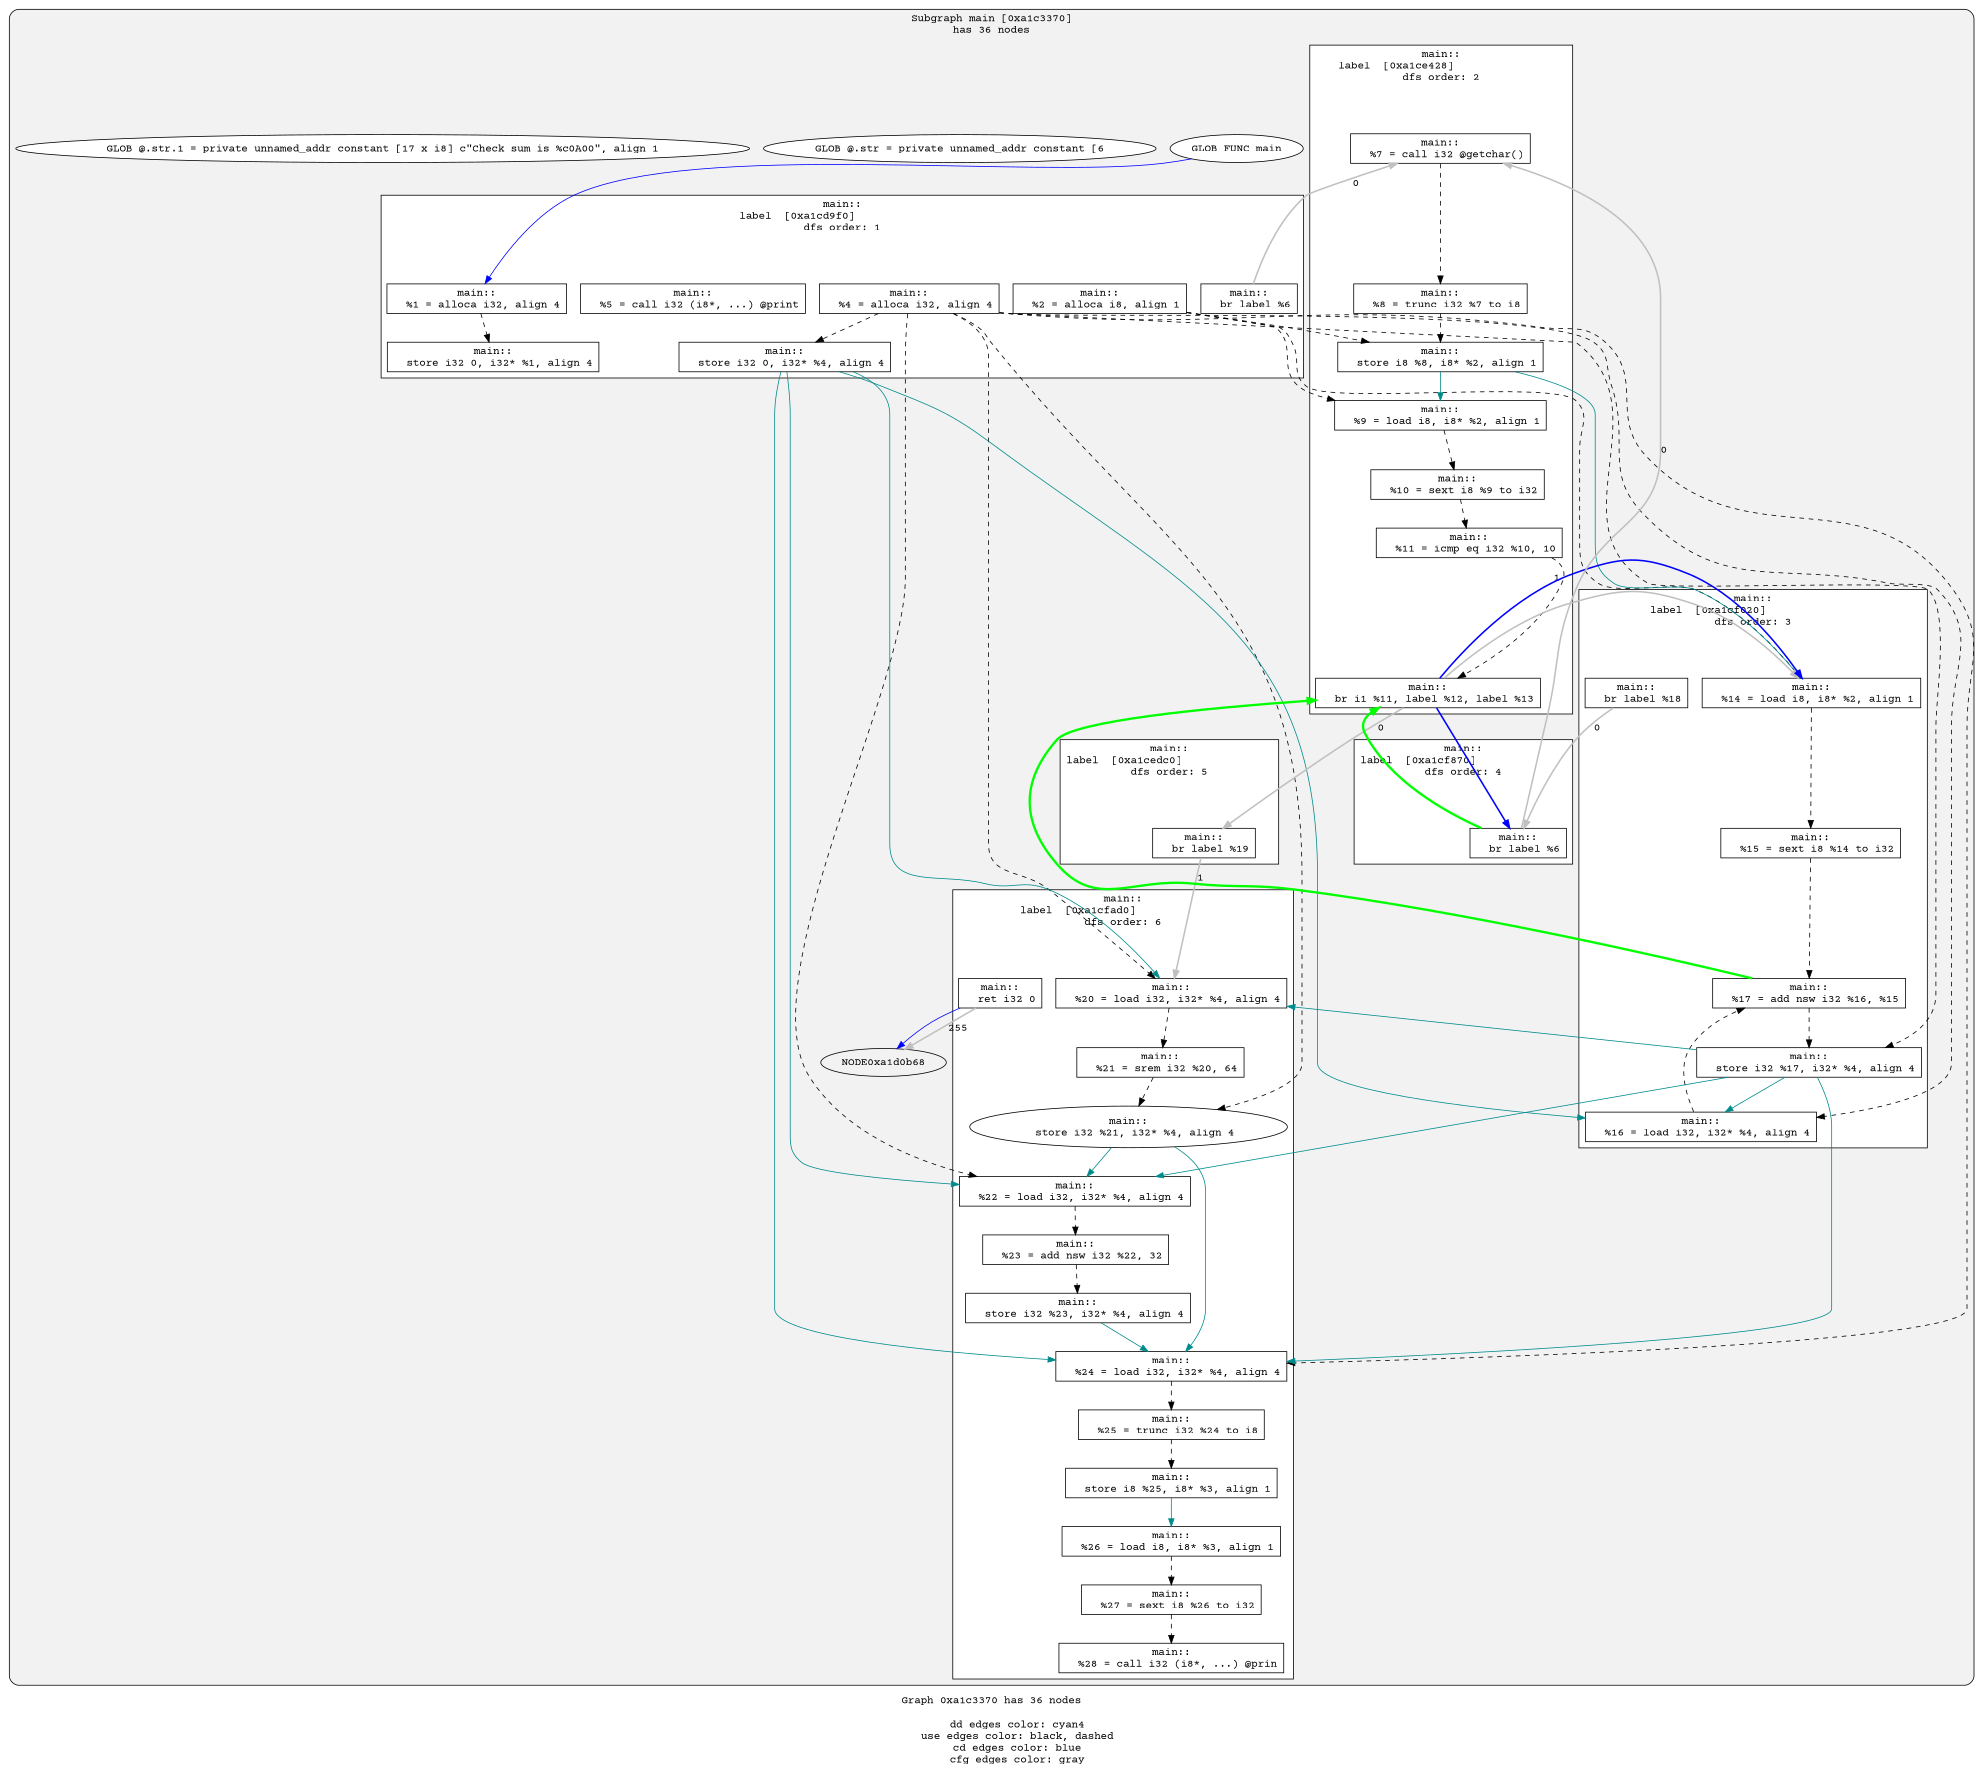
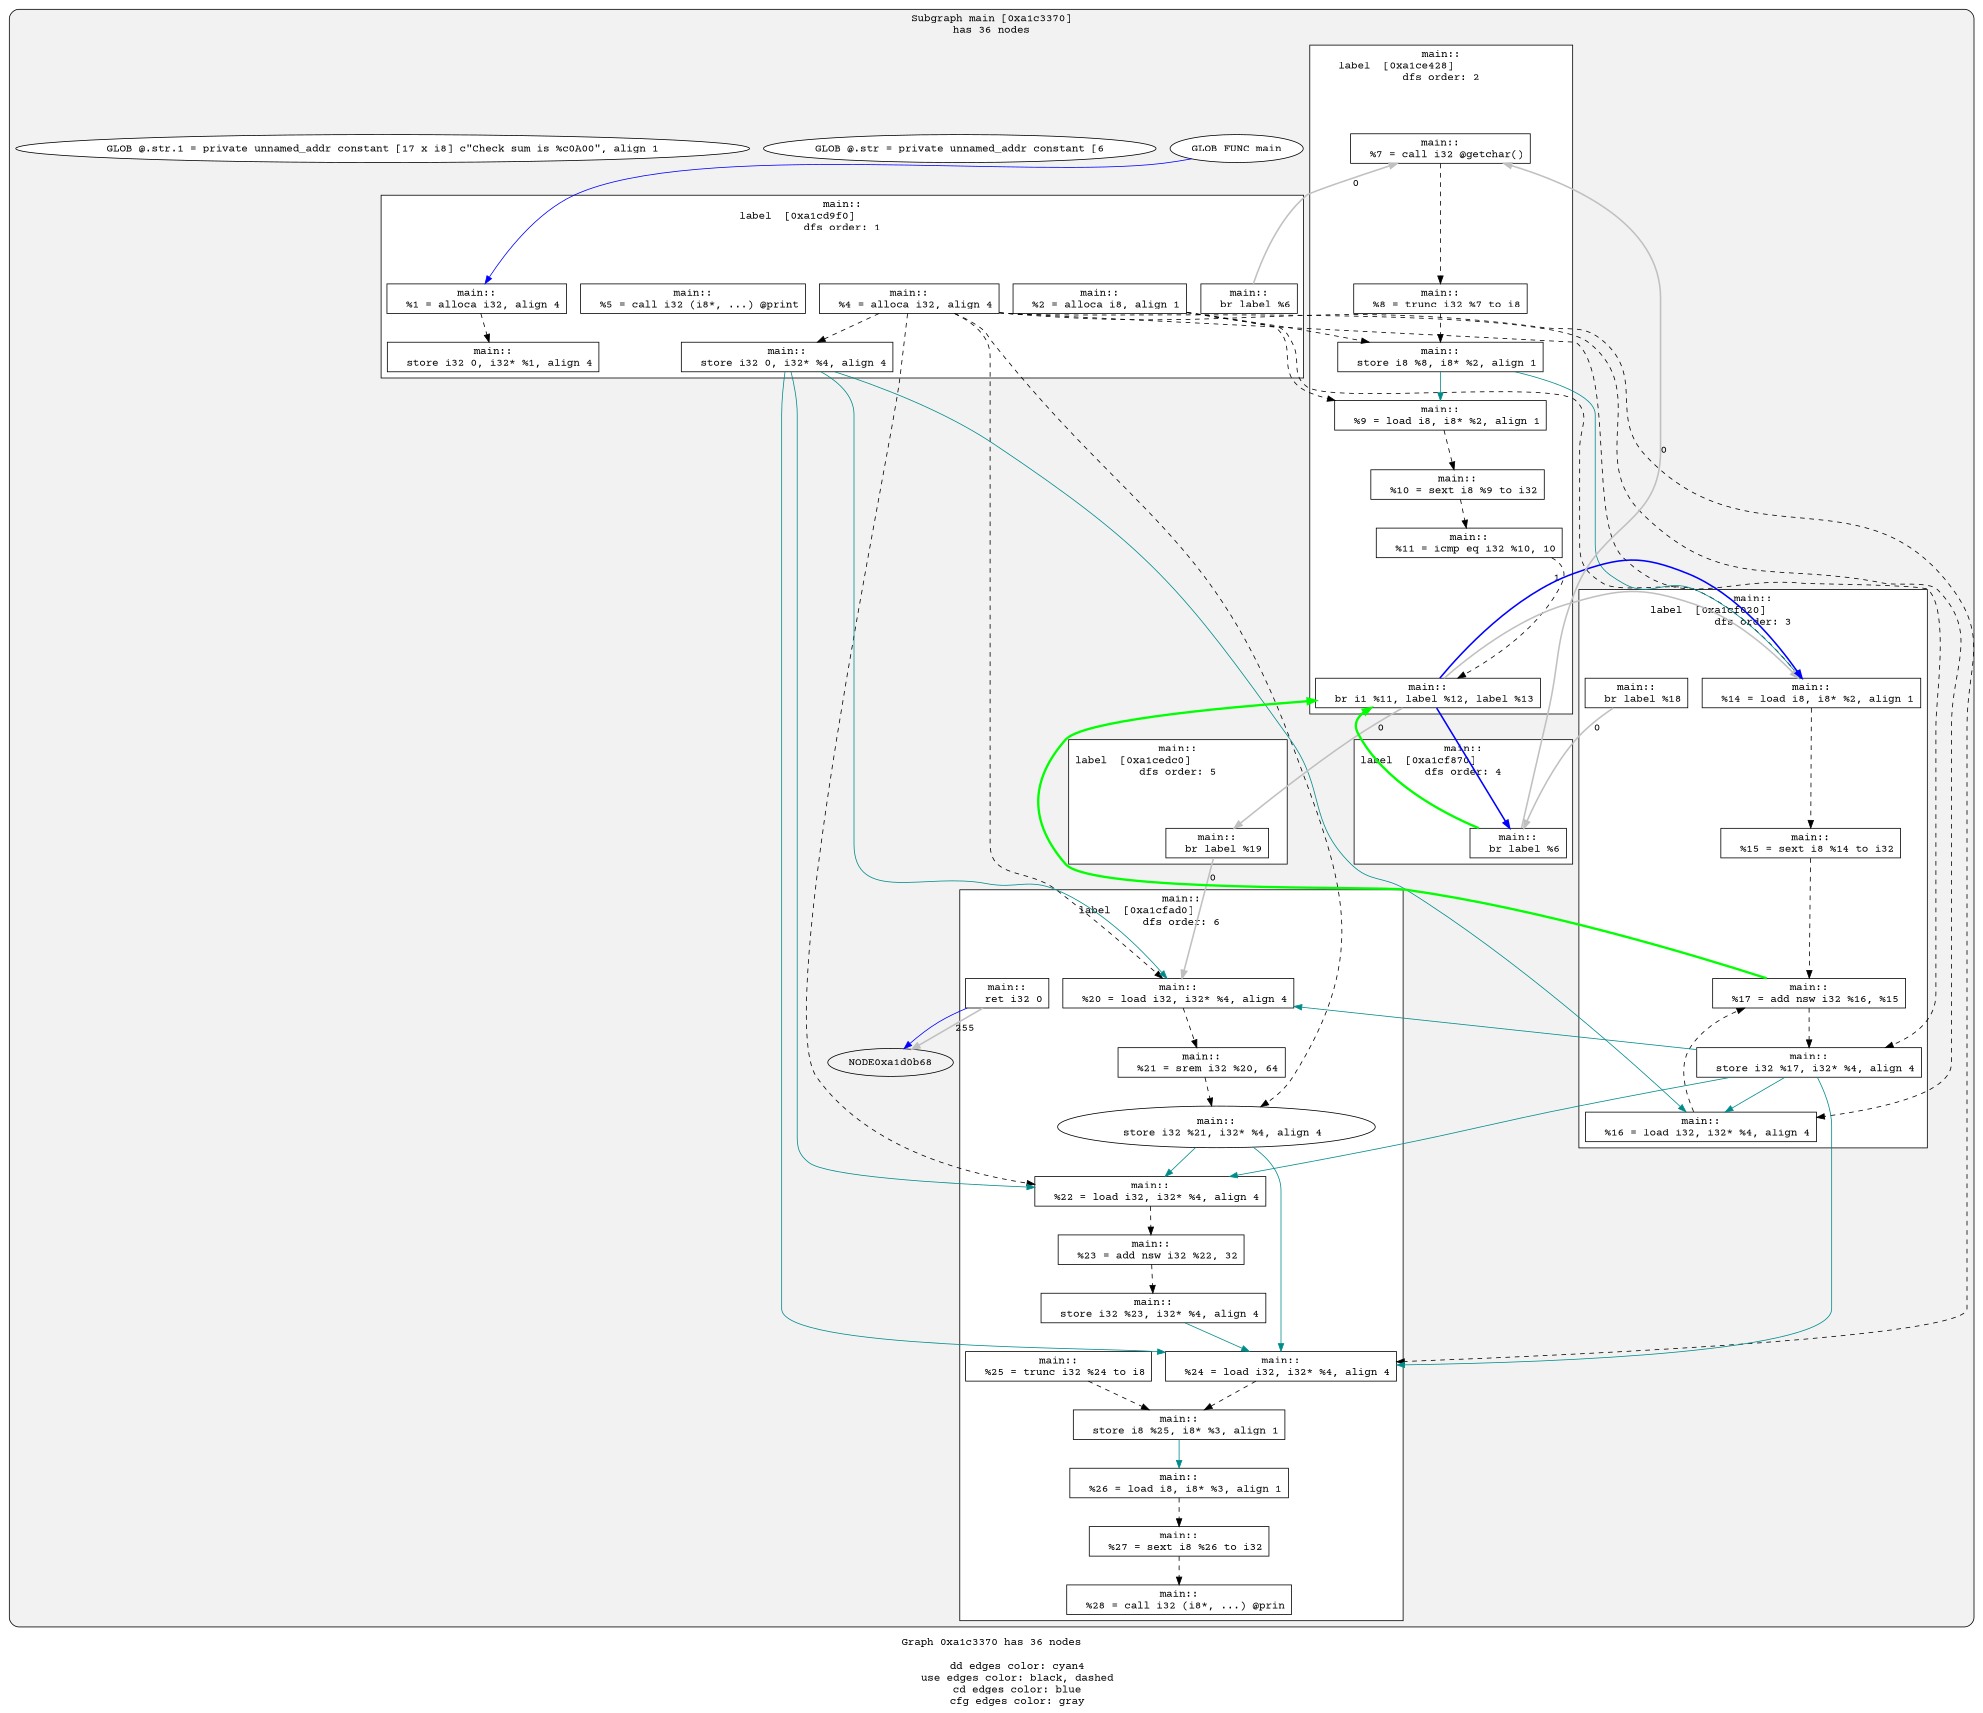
edge "main:: br label %19" -> "main:: %20 = load i32, i32* %4, align 4": label "1" -> "0"
edge "main:: %24 = load i32, i32* %4, align 4" -> "main:: %25 = trunc i32 %24 to i8": now "main:: %24 = load i32, i32* %4, align 4" -> "main:: store i8 %25, i8* %3, align 1"
